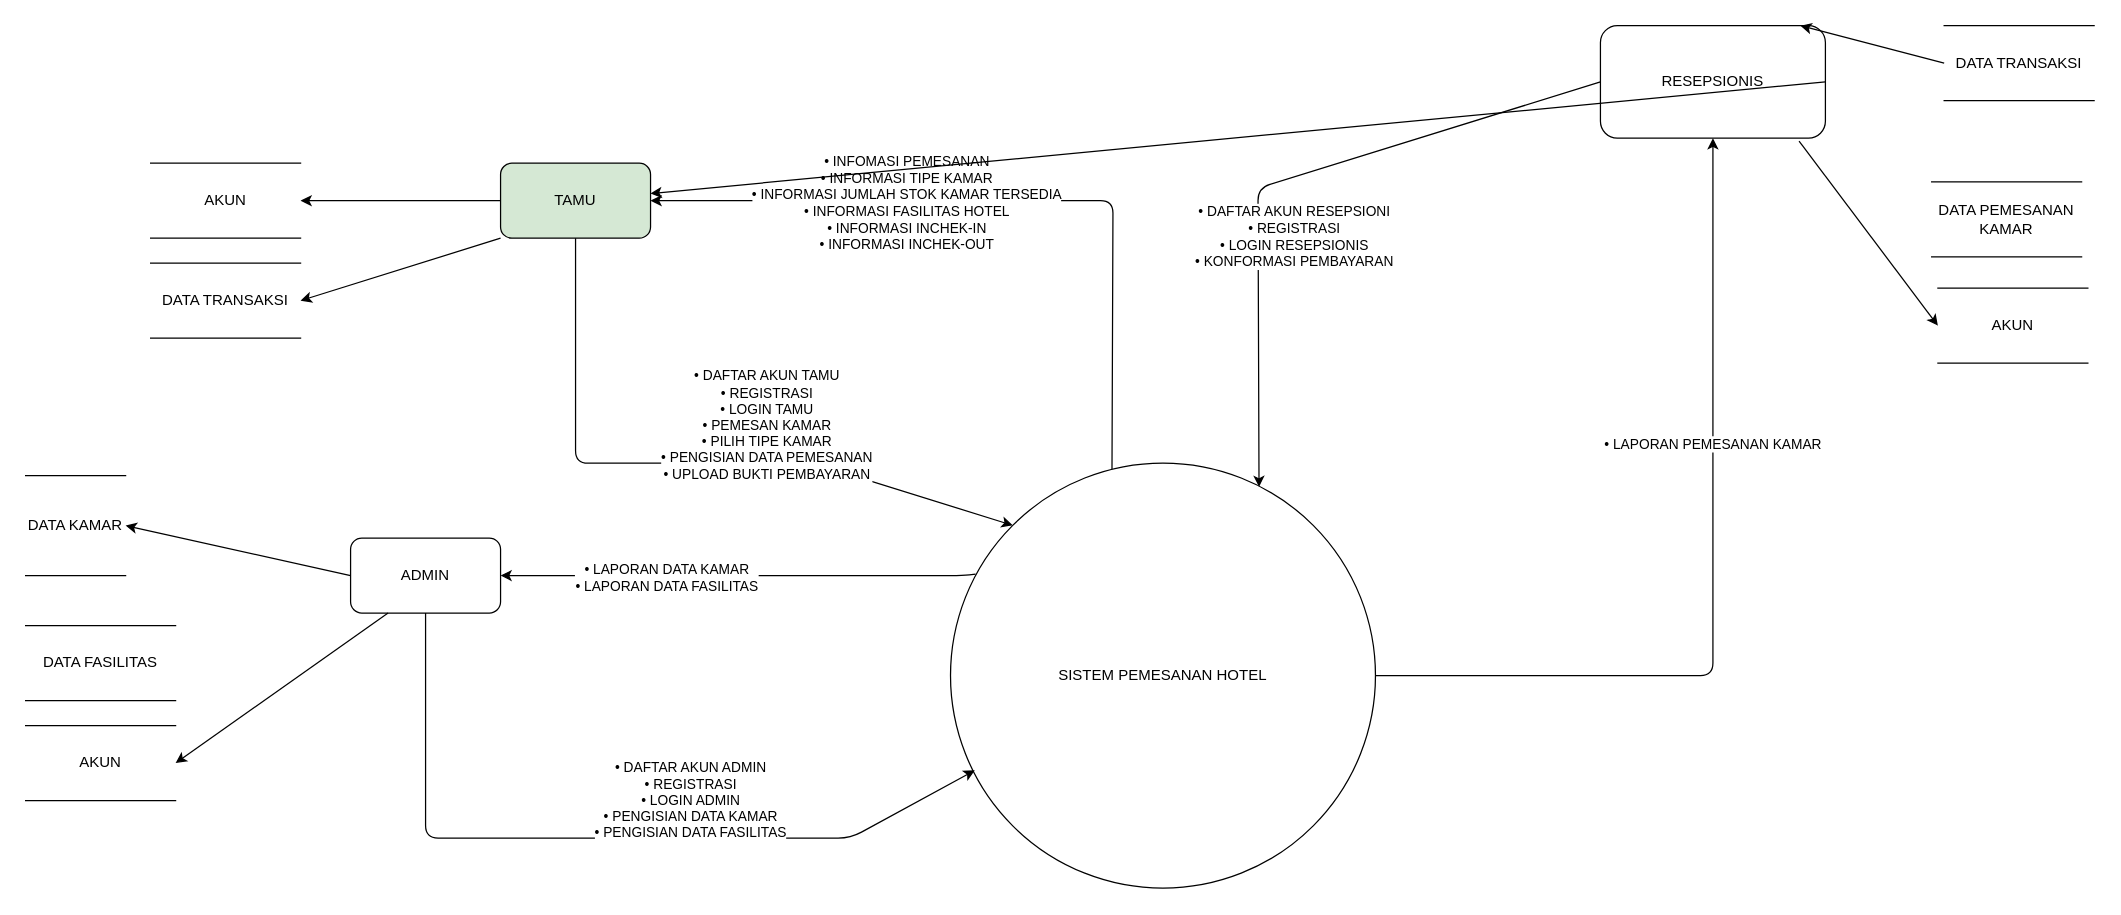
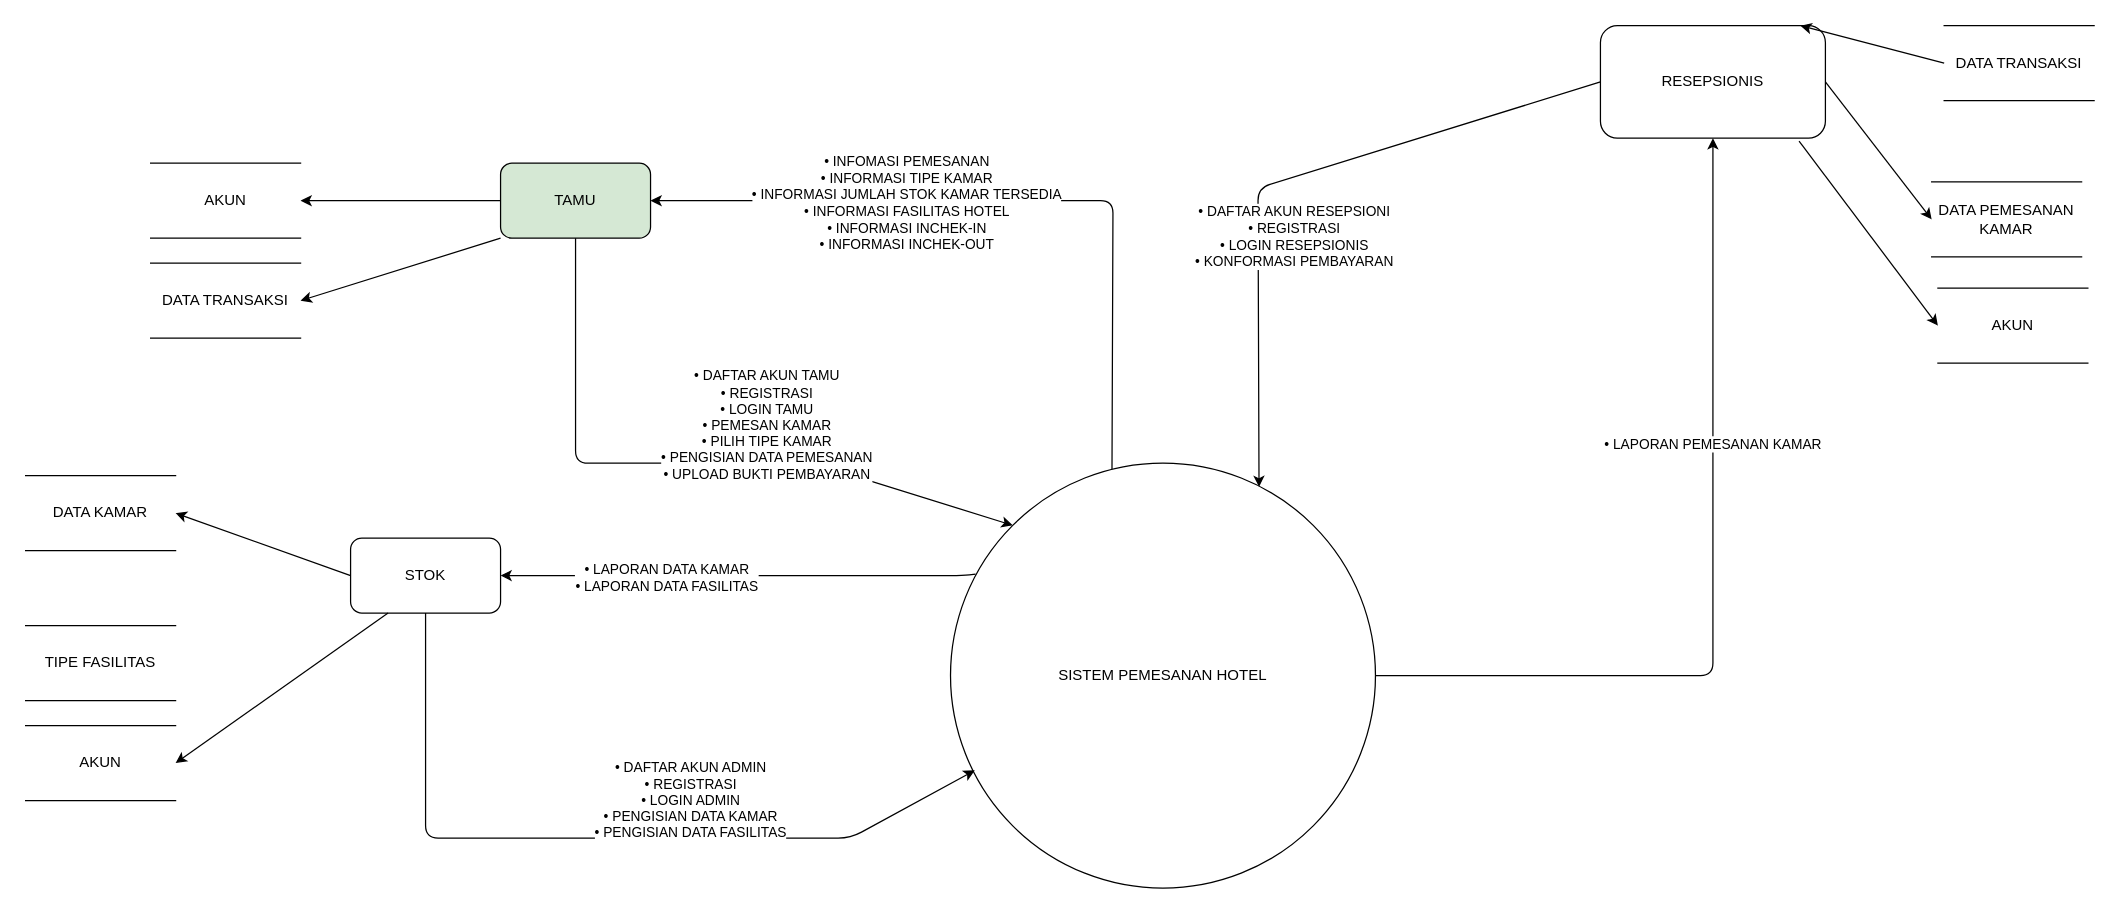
edge "RESEPSIONIS" -> "TAMU": now "RESEPSIONIS" -> "DATA PEMESANAN KAMAR"
node "DATA KAMAR": size 100x100 -> 150x75
node "ADMIN": label "ADMIN" -> "STOK"
node "DATA FASILITAS": label "DATA FASILITAS" -> "TIPE FASILITAS"
